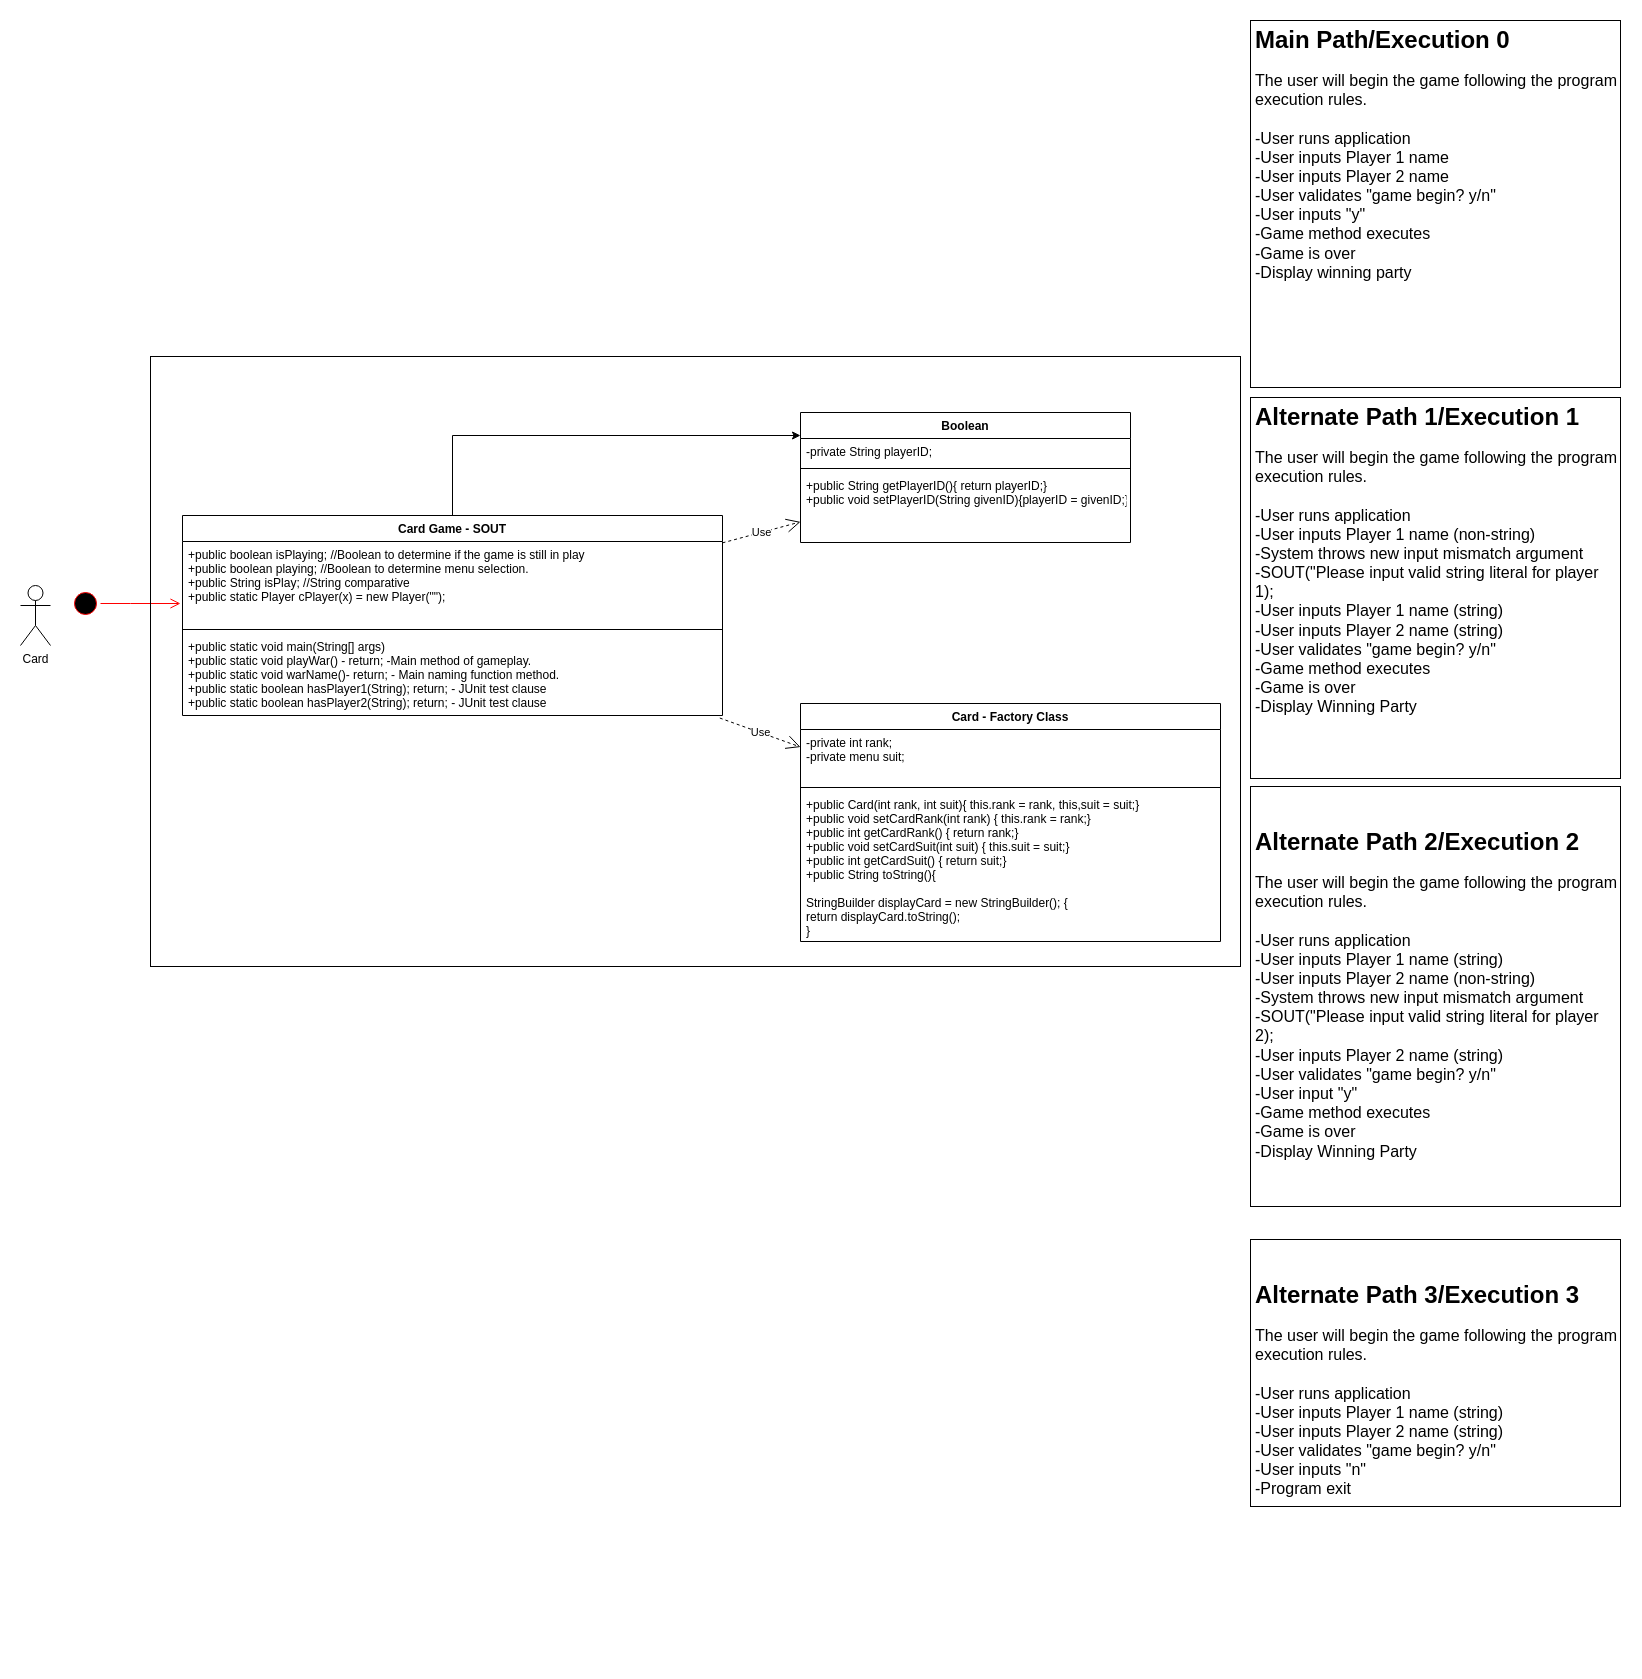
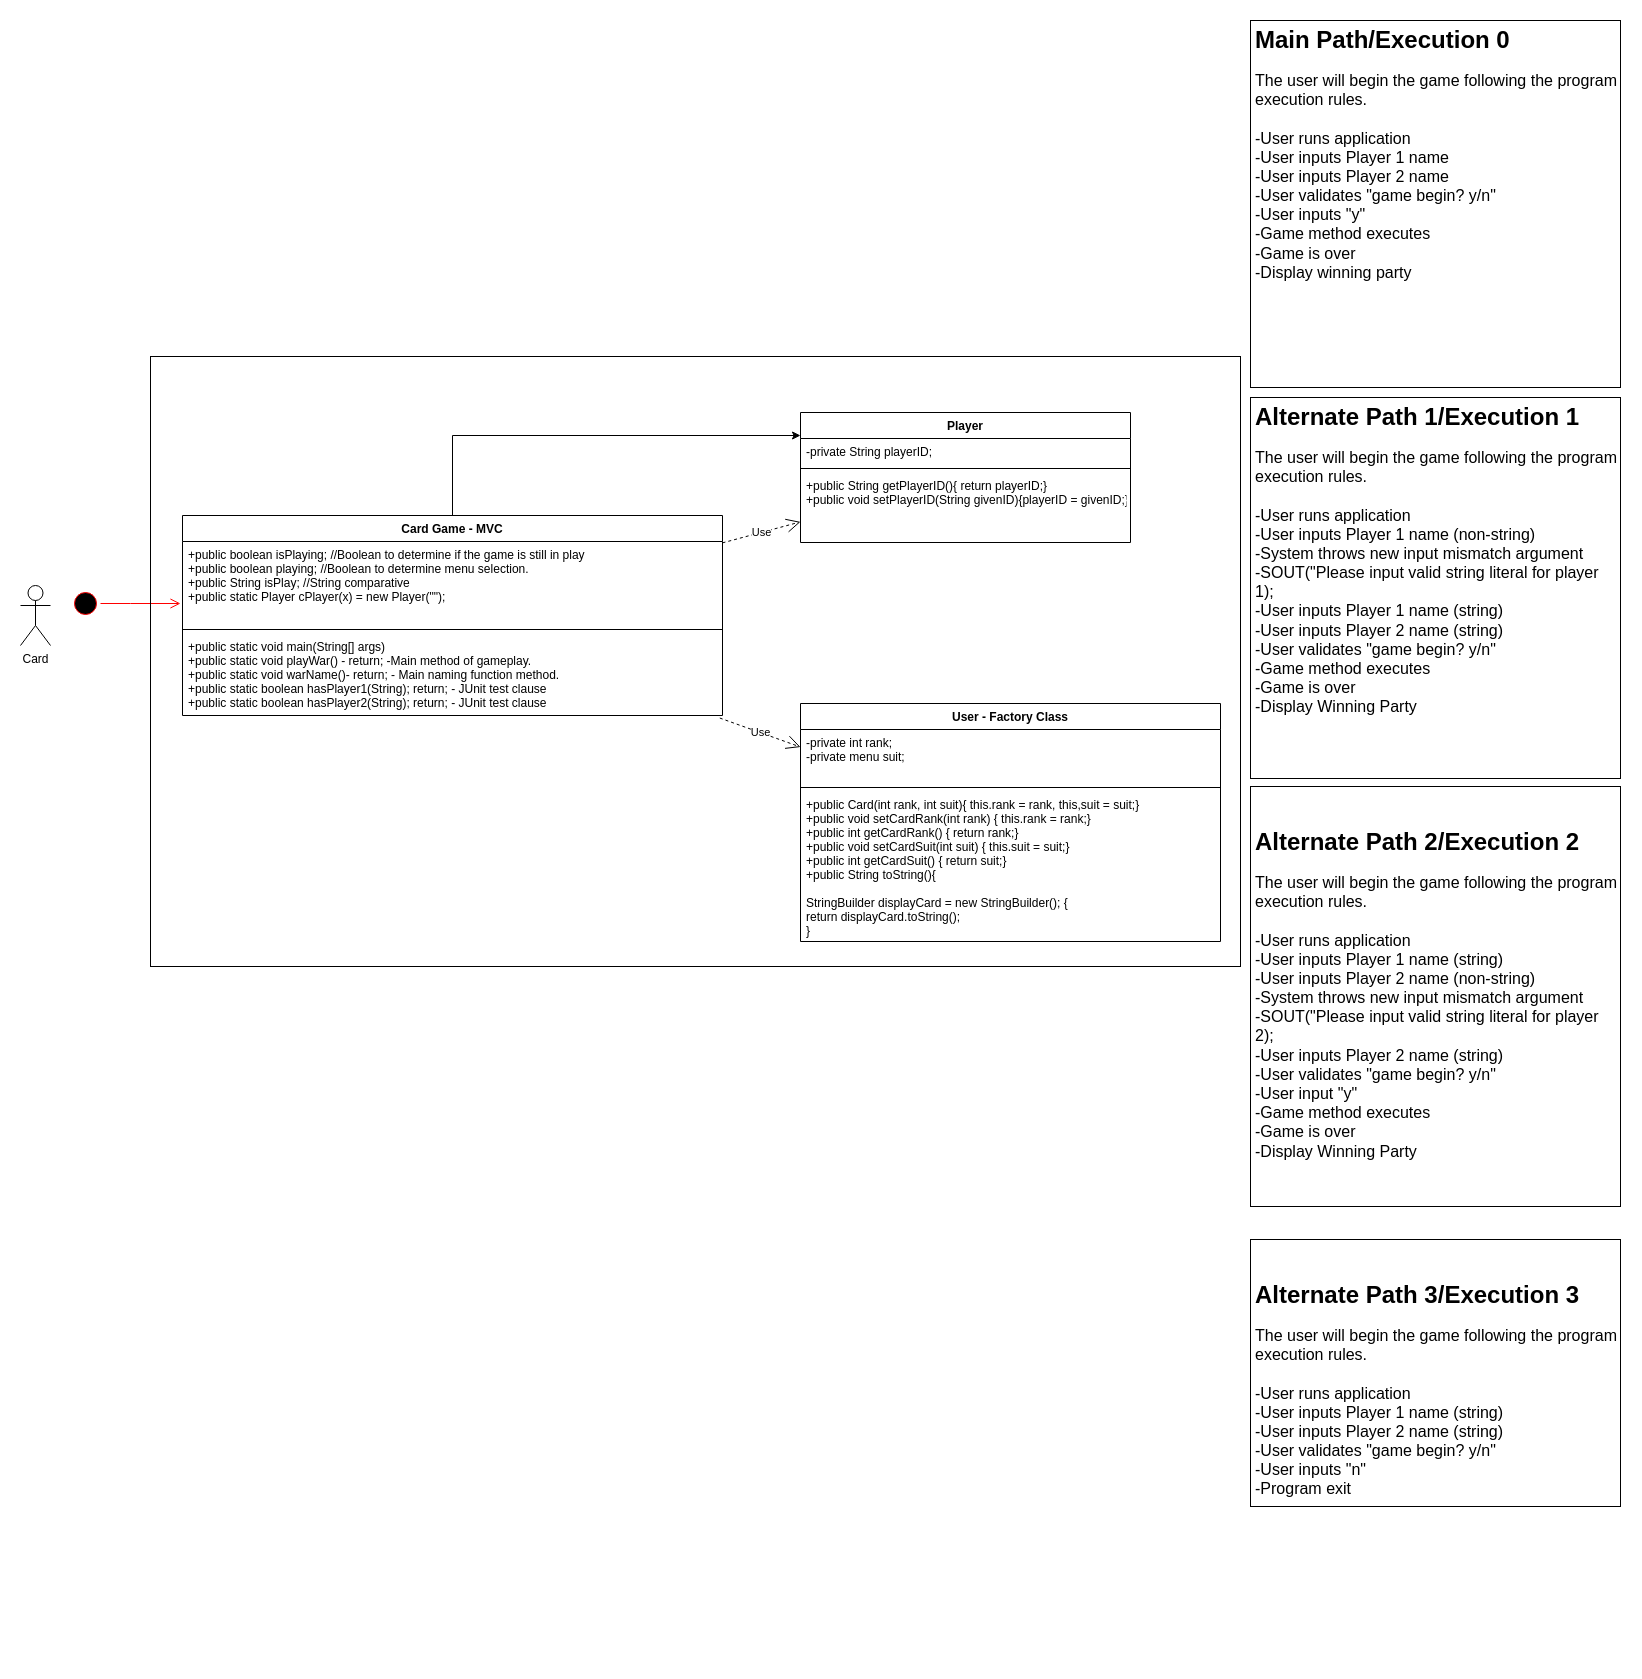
node "Boolean": label "Boolean" -> "Player"
node "Card Game - SOUT": label "Card Game - SOUT" -> "Card Game - MVC"
node "Card - Factory Class": label "Card - Factory Class" -> "User - Factory Class"
